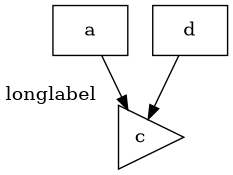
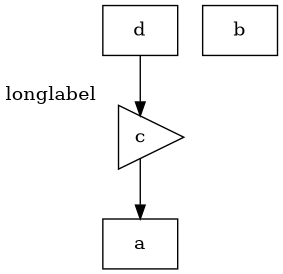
node "b": added
edge "a" -> "c longlabel": reversed
